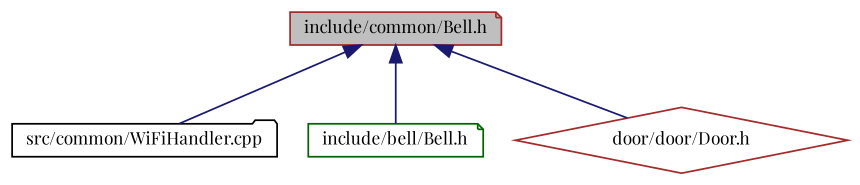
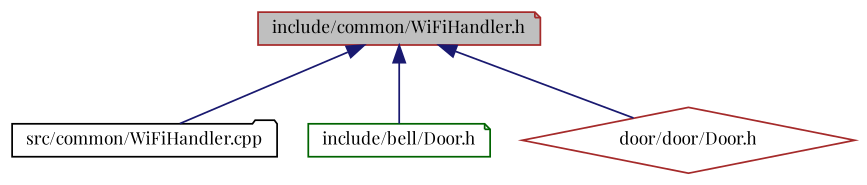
node "include/common/Bell.h": label "include/common/Bell.h" -> "include/common/WiFiHandler.h"
node "include/bell/Bell.h": label "include/bell/Bell.h" -> "include/bell/Door.h"
